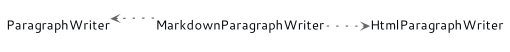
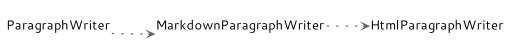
edge "MarkdownParagraphWriter" -> "ParagraphWriter": reversed
